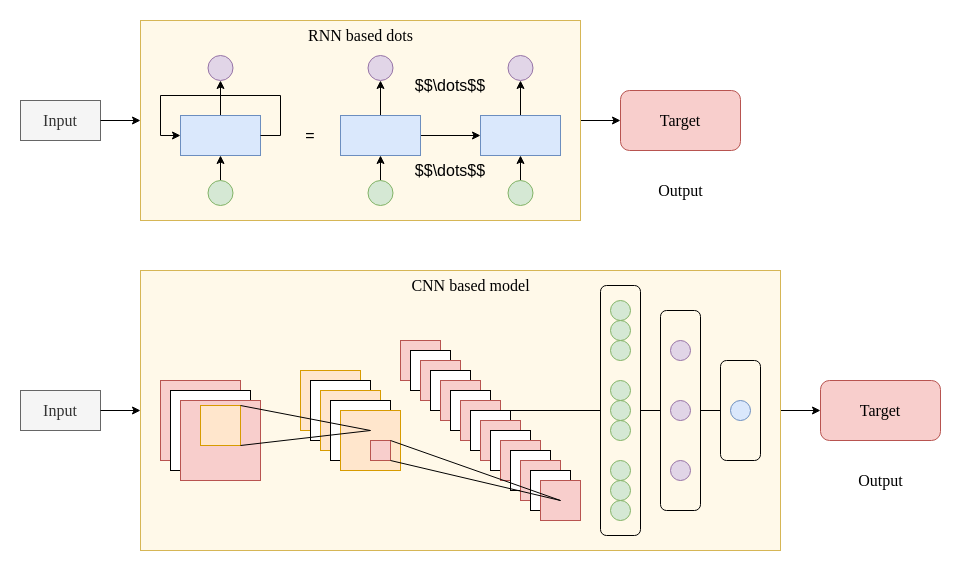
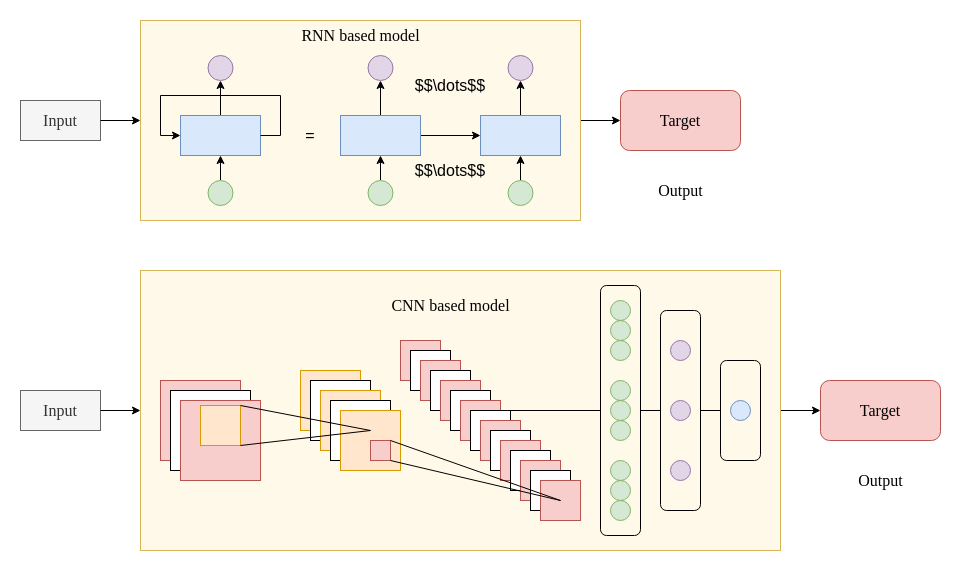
node "RNN based dots": label "RNN based dots" -> "RNN based model"
node "CNN based model": moved (471, 286) -> (451, 306)
